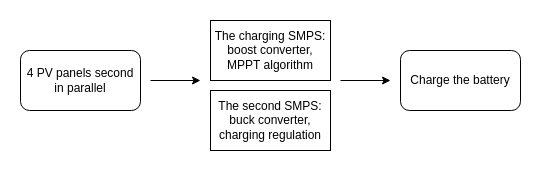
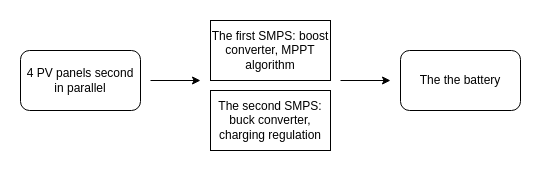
node "The charging SMPS: boost converter, MPPT algorithm": label "The charging SMPS: boost converter, MPPT algorithm" -> "The first SMPS: boost converter, MPPT algorithm"
node "Charge the battery": label "Charge the battery" -> "The the battery"
